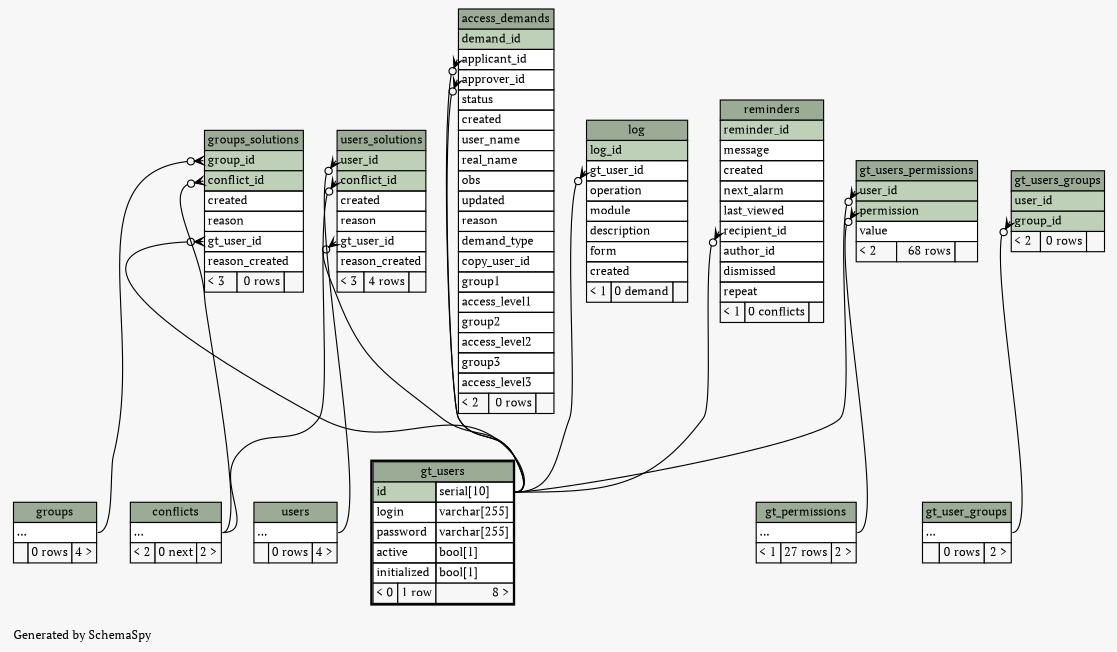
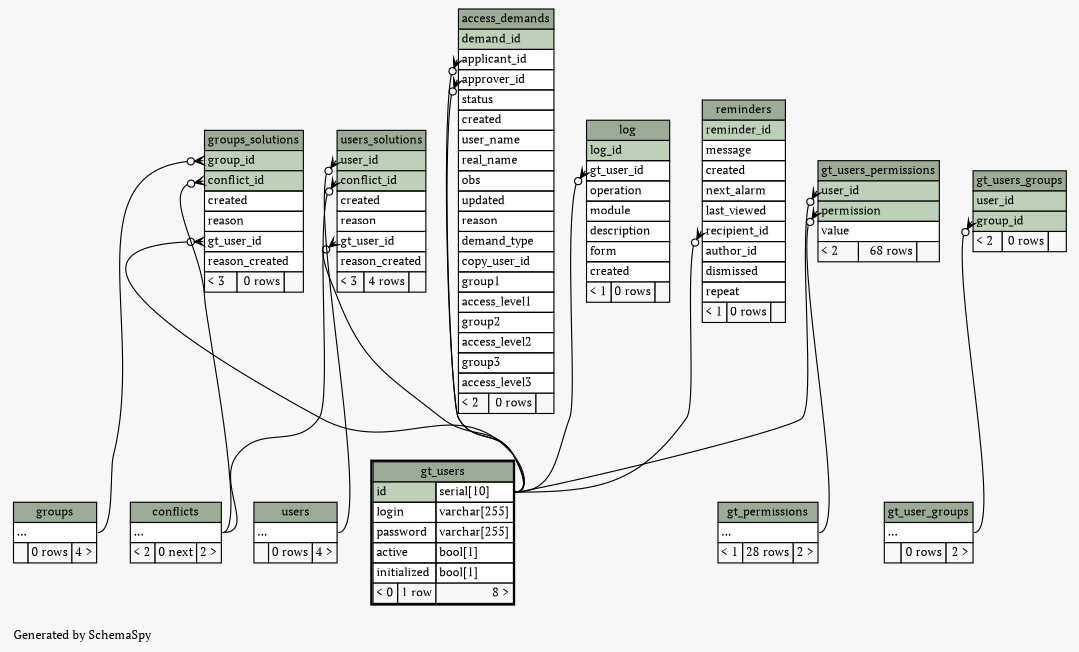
node "log": text "0 demand" -> "0 rows"
node "reminders": text "0 conflicts" -> "0 rows"
node "gt_permissions": text "27 rows" -> "28 rows"
